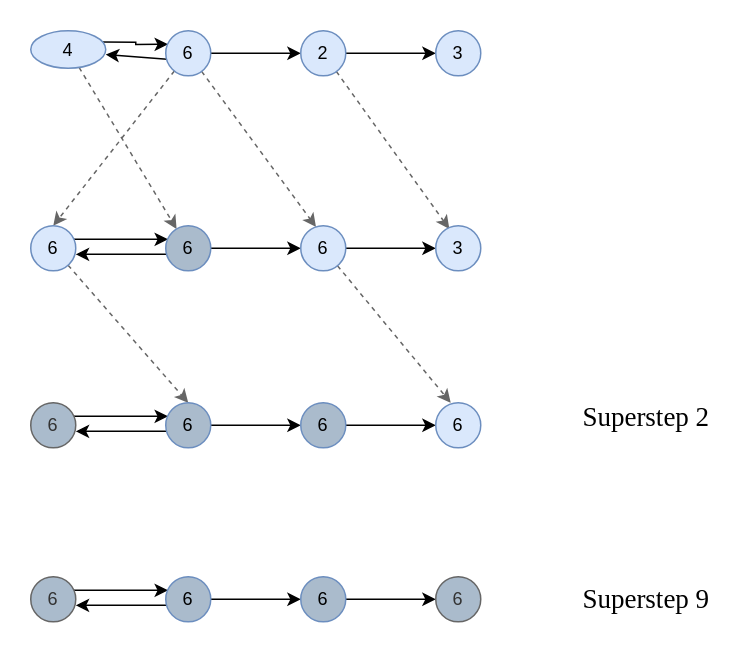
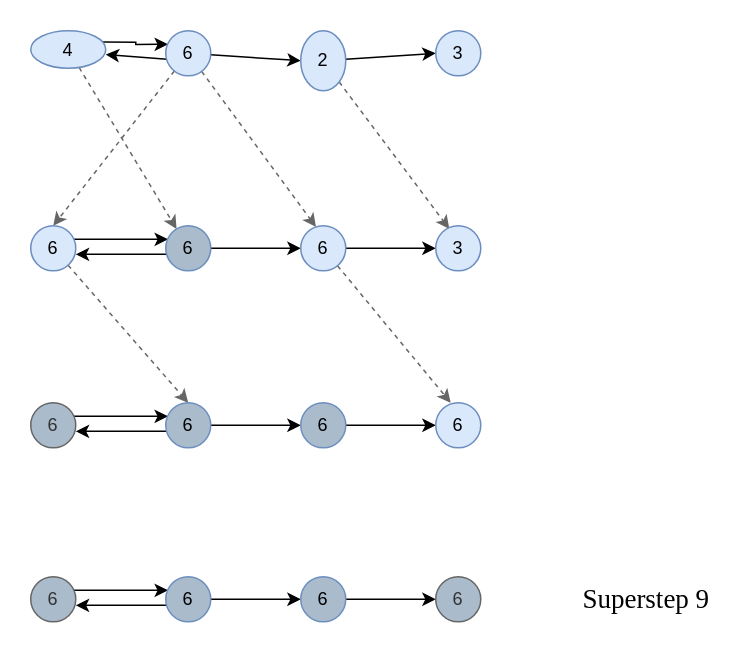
node "2": size 45x45 -> 45x60
node "Superstep 2": removed
